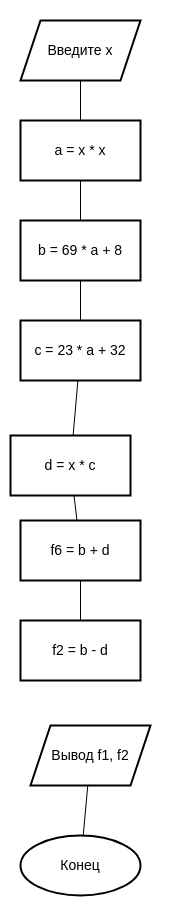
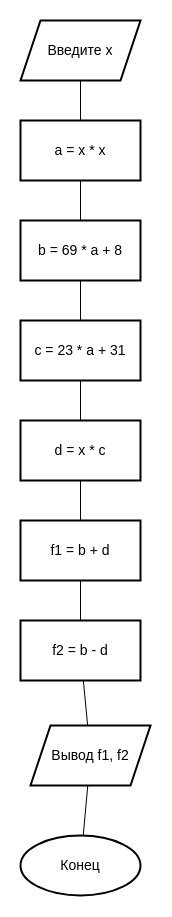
node "c = 23 * a + 32": label "c = 23 * a + 32" -> "c = 23 * a + 31"
node "d = x * c": moved (71, 466) -> (81, 451)
node "f6 = b + d": label "f6 = b + d" -> "f1 = b + d"
edge "f2 = b - d" -- "Вывод f1, f2": added
